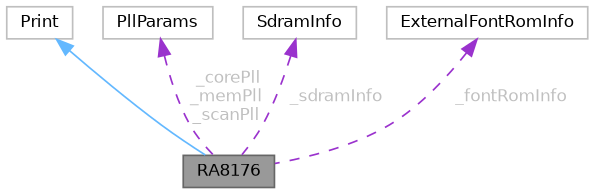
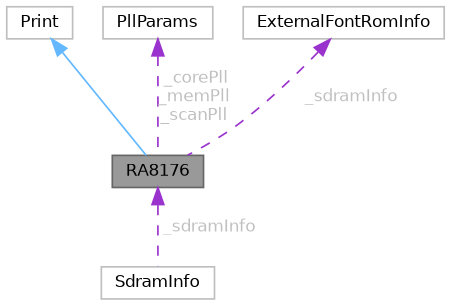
edge "RA8176" -> "ExternalFontRomInfo": label " _fontRomInfo" -> " _sdramInfo"
edge "RA8176" -> "SdramInfo": reversed
